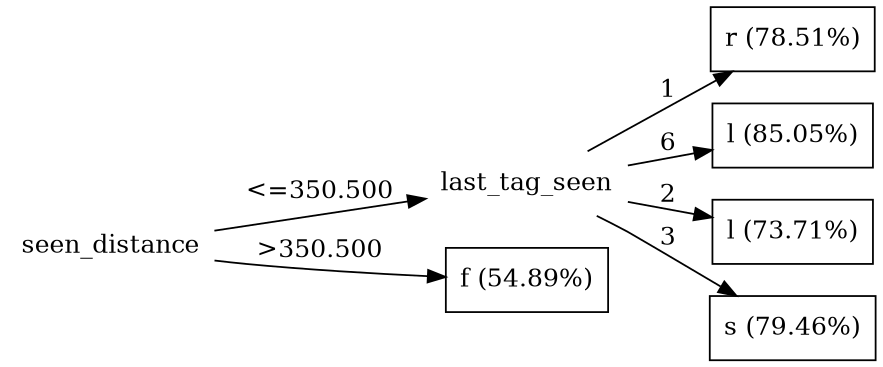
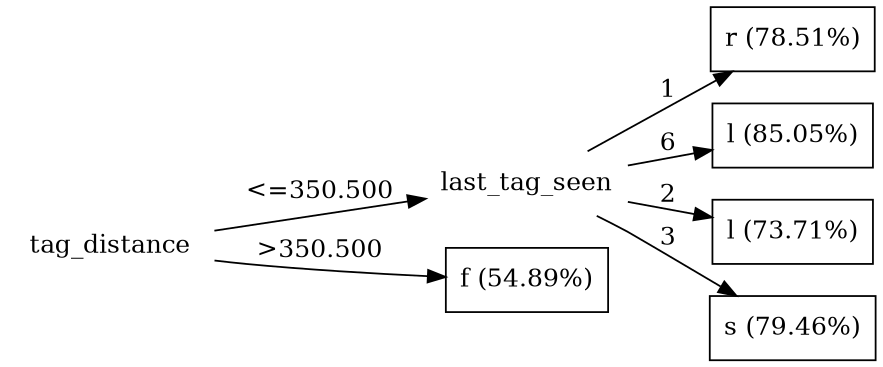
node "seen_distance": label "seen_distance" -> "tag_distance"
